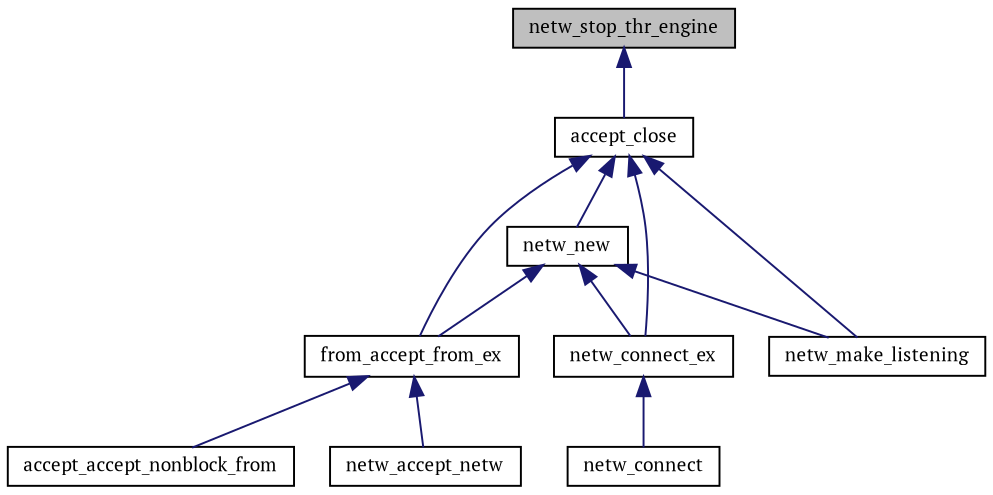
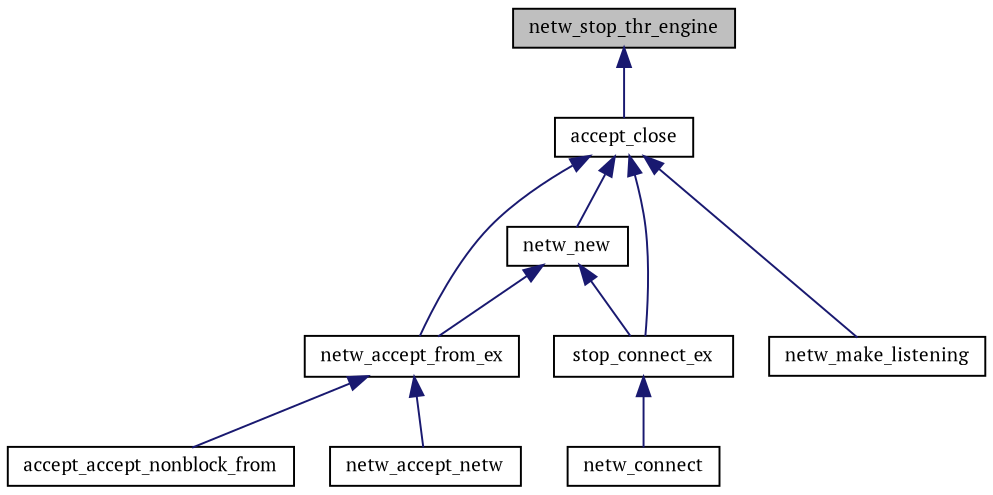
edge "netw_make_listening" -> "netw_new": removed
node "from_accept_from_ex": label "from_accept_from_ex" -> "netw_accept_from_ex"
node "netw_connect_ex": label "netw_connect_ex" -> "stop_connect_ex"
